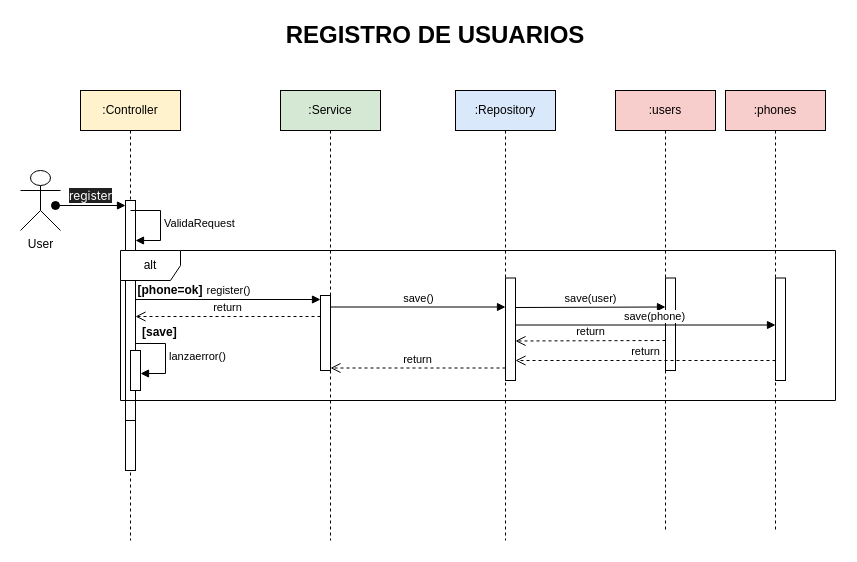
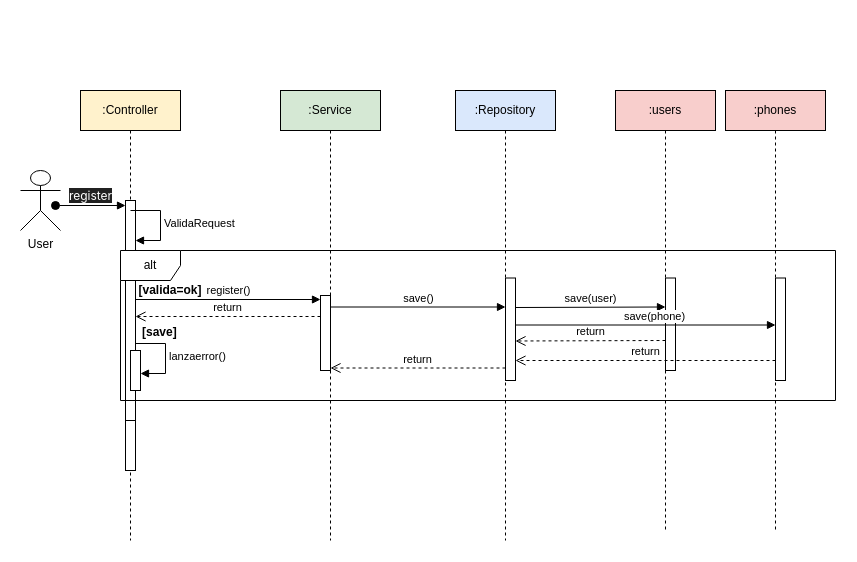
node "REGISTRO DE USUARIOS": removed
node "[phone=ok]": label "[phone=ok]" -> "[valida=ok]"
